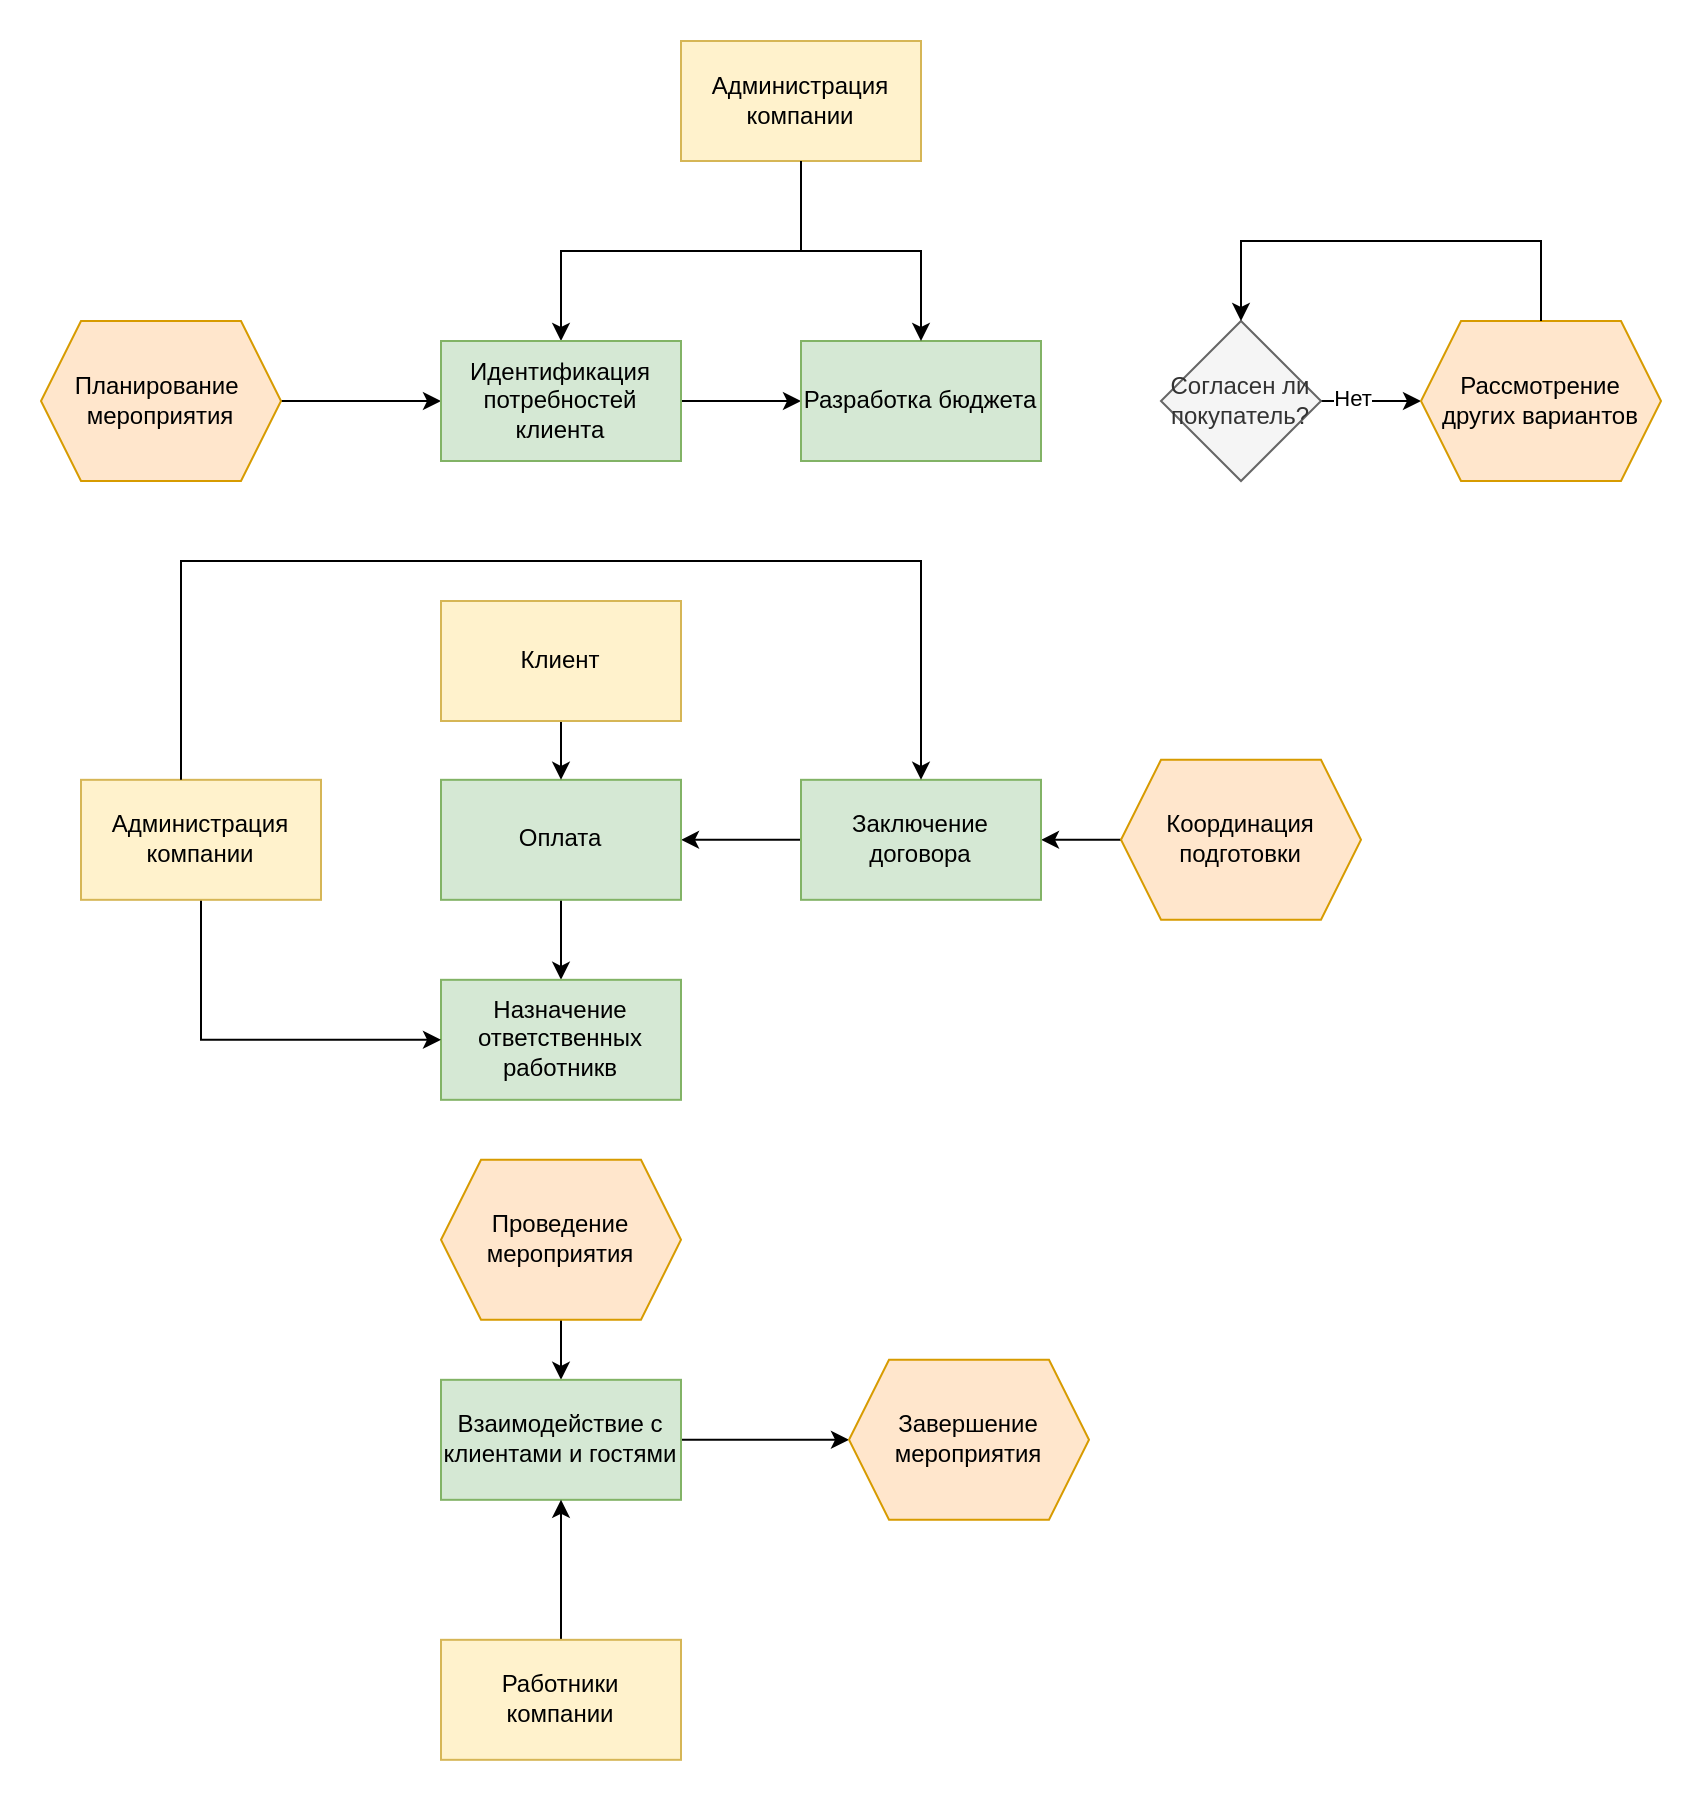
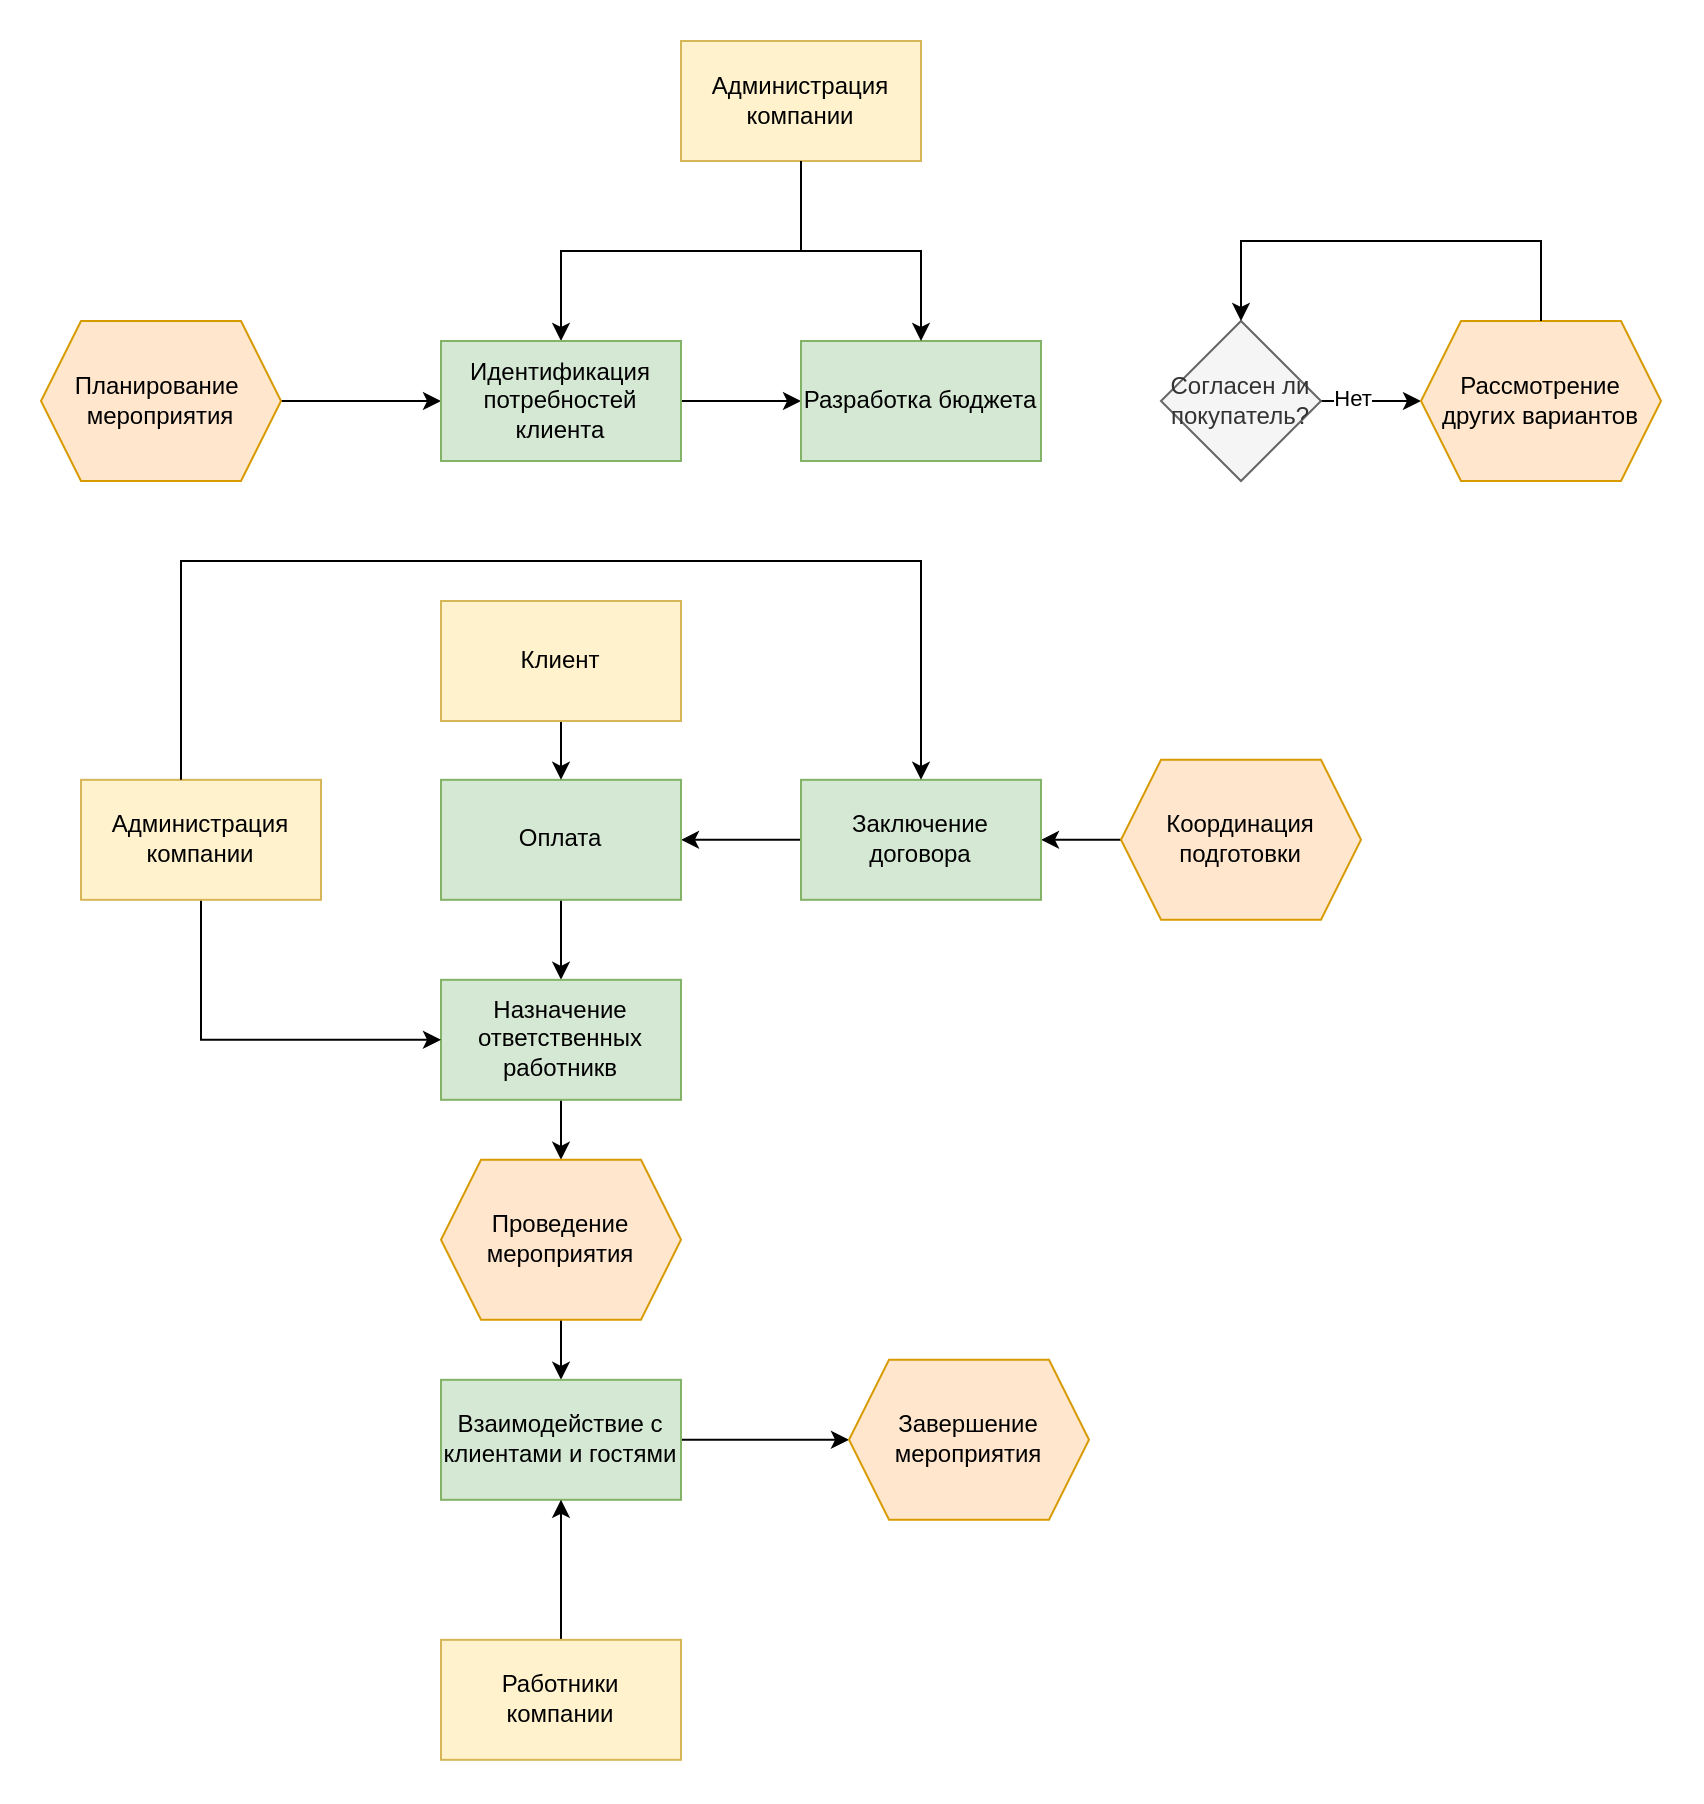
edge "Назначение ответственных работникв" -> "Проведение мероприятия": added
